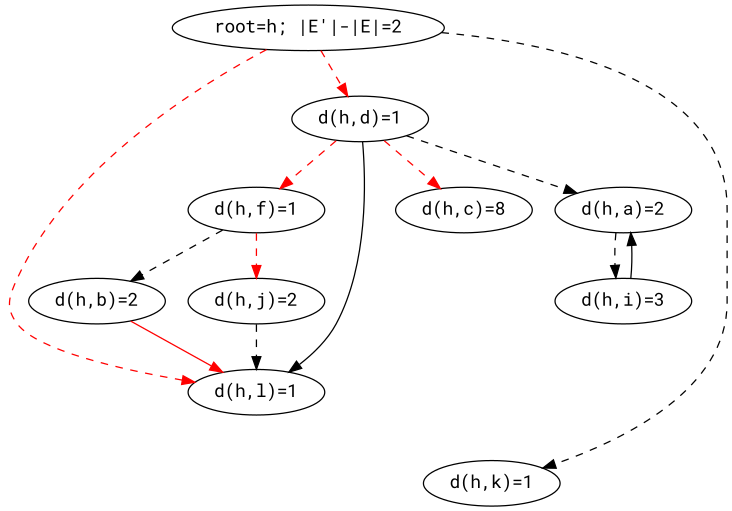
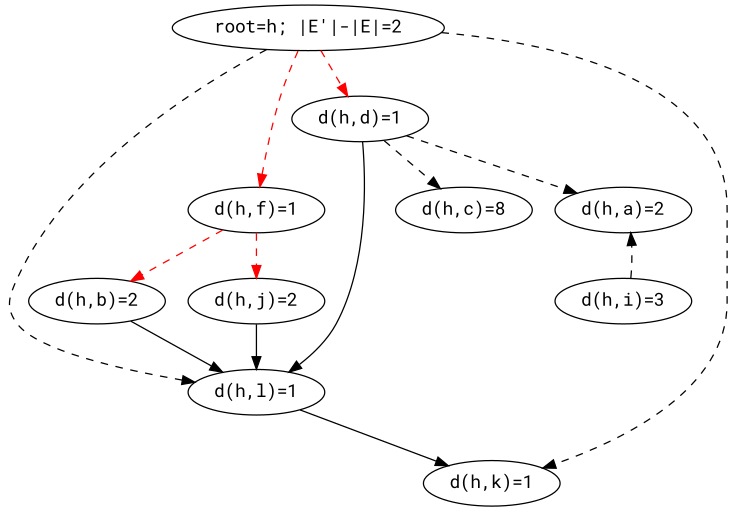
edge "d(h,d)=1" -> "d(h,f)=1": now "root=h; |E'|-|E|=2" -> "d(h,f)=1"
edge "d(h,d)=1" -> "d(h,c)=8": color red -> black
edge "root=h; |E'|-|E|=2" -> "d(h,l)=1": color red -> black
edge "d(h,a)=2" -> "d(h,i)=3": removed
edge "d(h,f)=1" -> "d(h,b)=2": color black -> red
edge "d(h,i)=3" -> "d(h,a)=2": style solid -> dashed
edge "d(h,j)=2" -> "d(h,l)=1": style dashed -> solid
edge "d(h,b)=2" -> "d(h,l)=1": color red -> black
edge "d(h,l)=1" -> "d(h,k)=1": added
